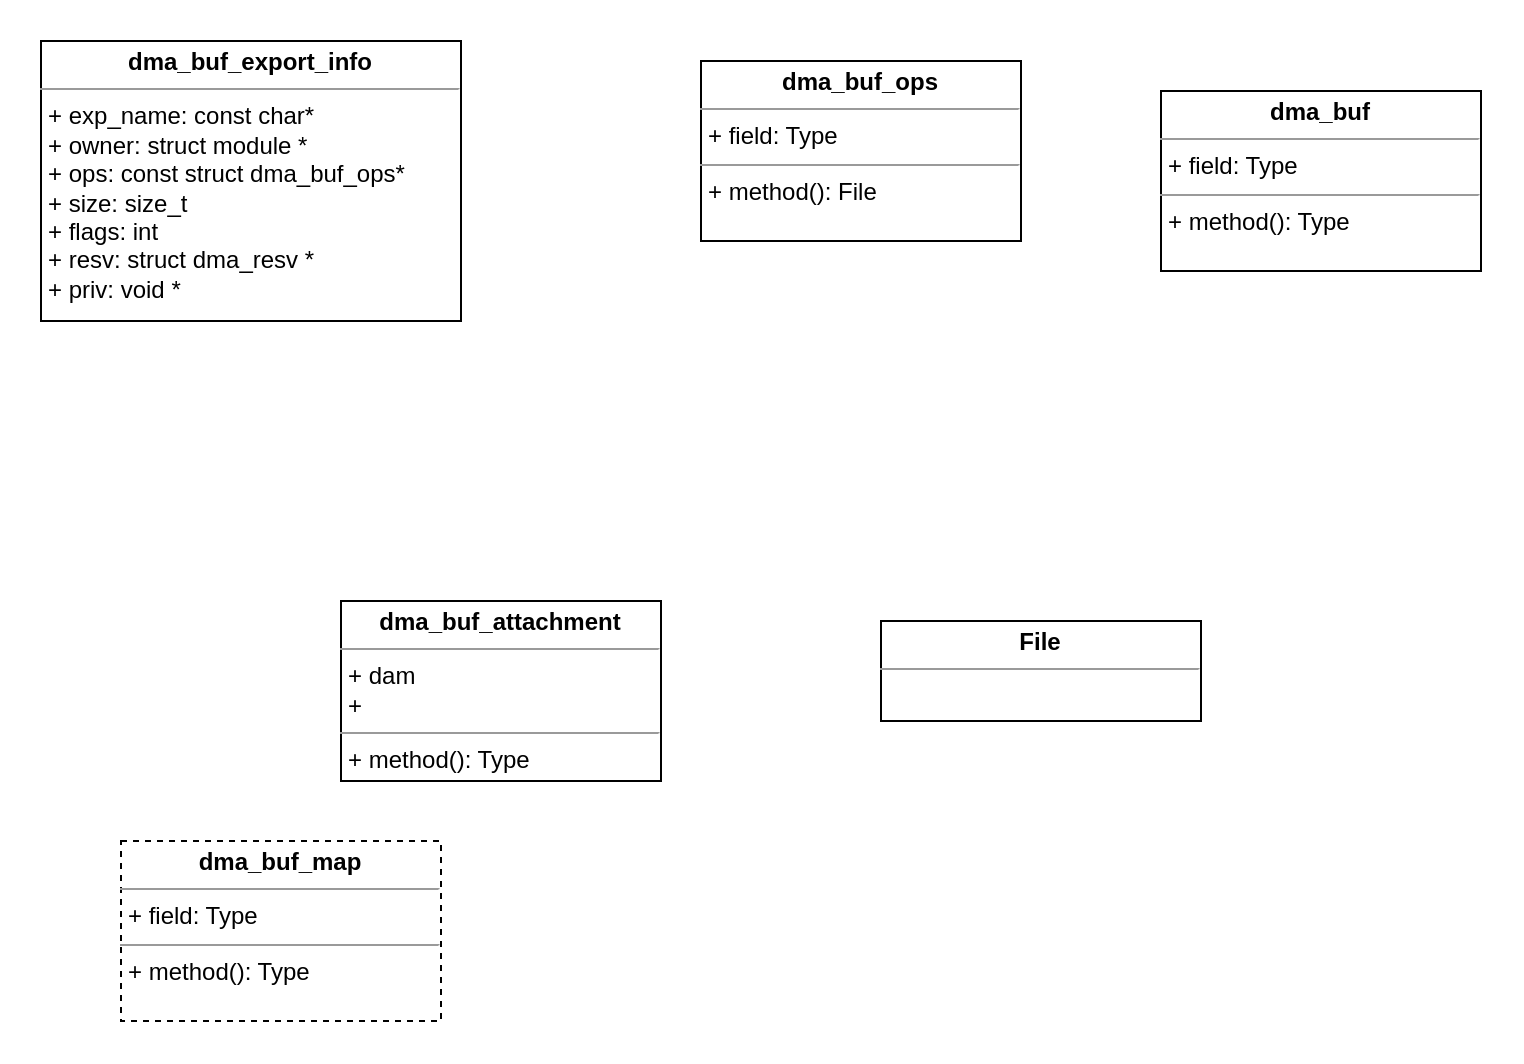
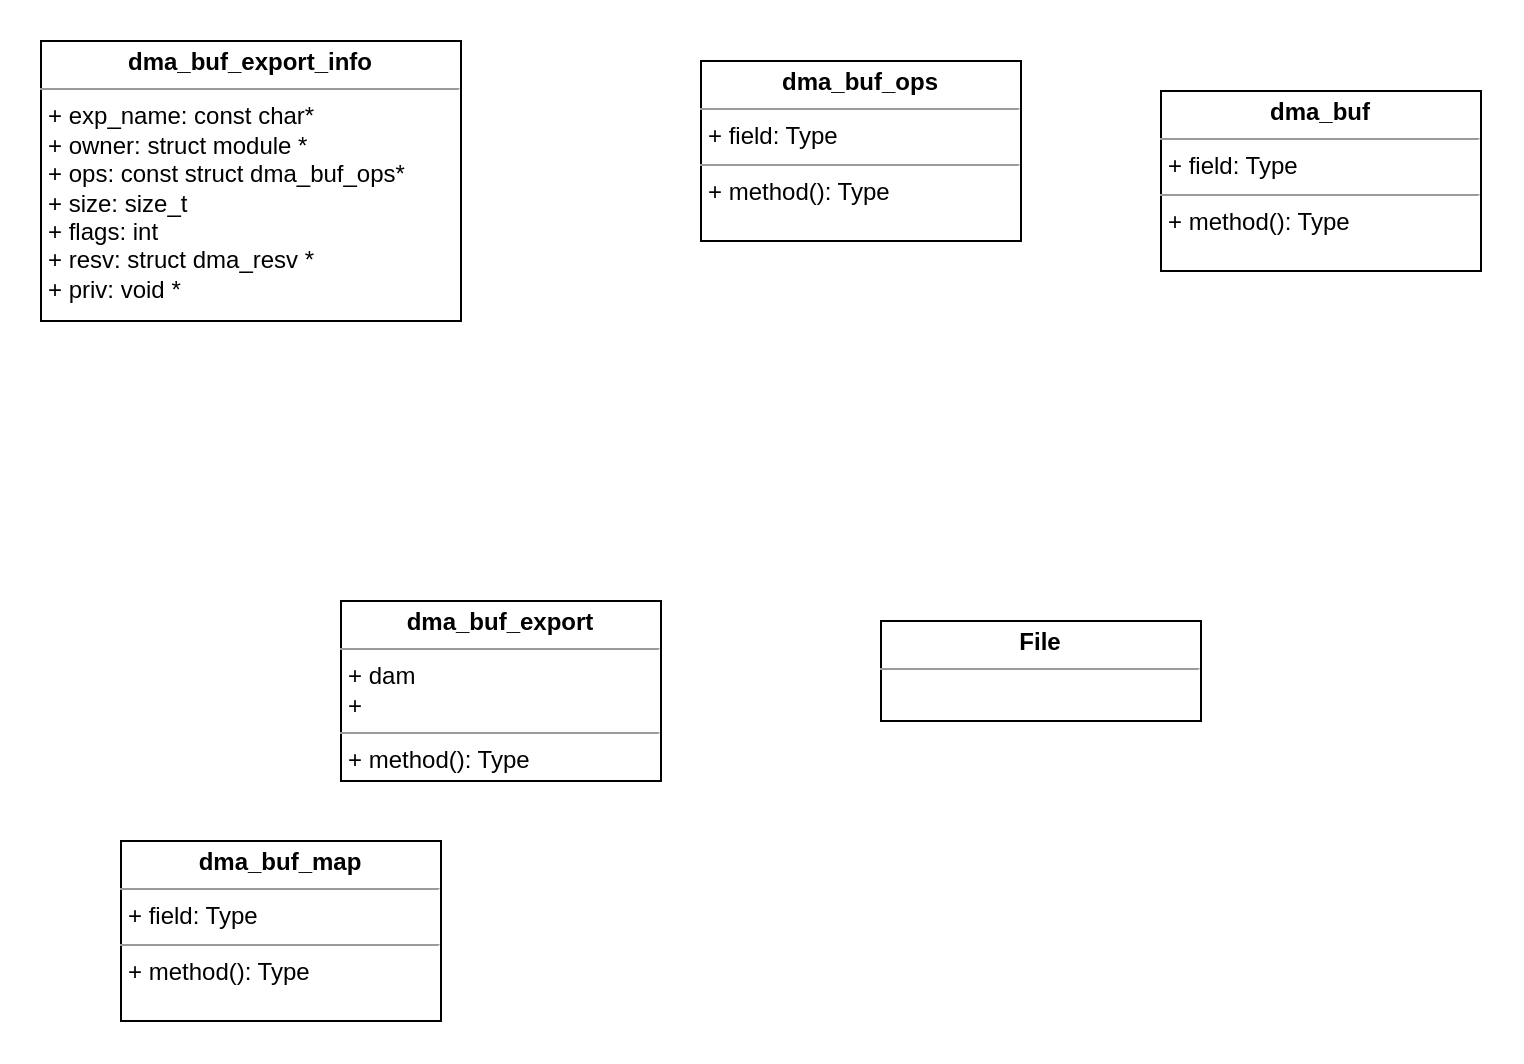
node "dma_buf_ops + field: Type + method(): File": label "dma_buf_ops + field: Type + method(): File" -> "dma_buf_ops + field: Type + method(): Type"
node "dma_buf_attachment + dam + + method(): Type": label "dma_buf_attachment + dam + + method(): Type" -> "dma_buf_export + dam + + method(): Type"
node "dma_buf_map + field: Type + method(): Type": style dashed -> solid
